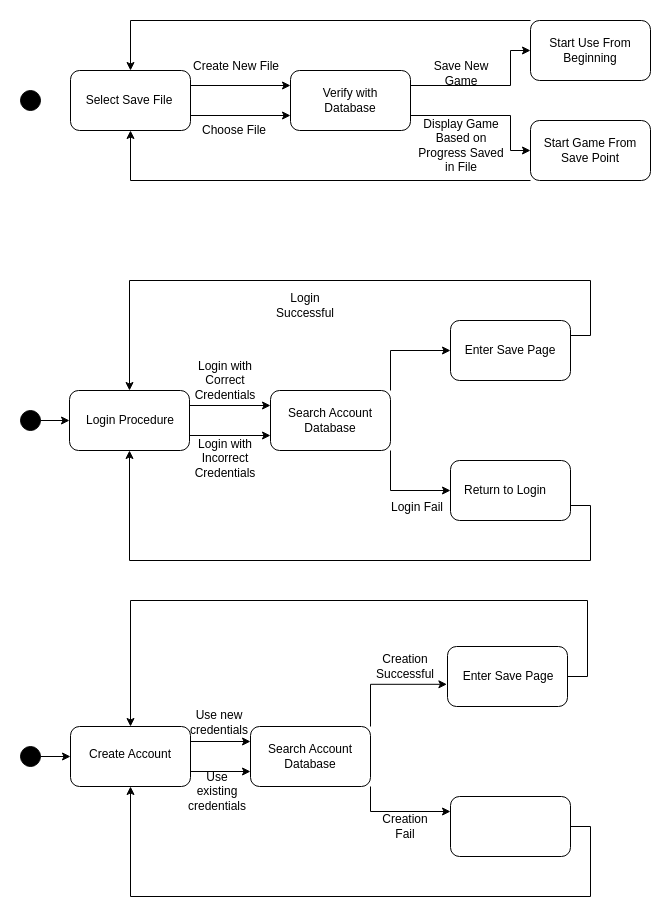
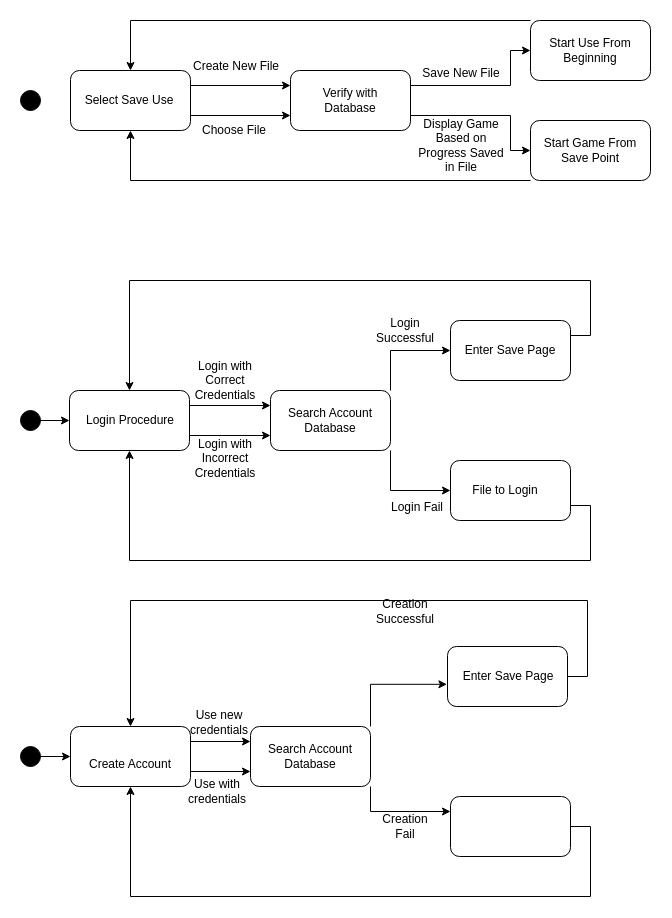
node "Save New Game": label "Save New Game" -> "Save New File"
node "Select Save File": label "Select Save File" -> "Select Save Use"
node "Login Successful": moved (306, 306) -> (406, 331)
node "Return to Login": label "Return to Login" -> "File to Login"
node "Creation Successful": moved (406, 667) -> (406, 612)
node "Create Account": moved (131, 755) -> (131, 765)
node "Use existing credentials": label "Use existing credentials" -> "Use with credentials"
